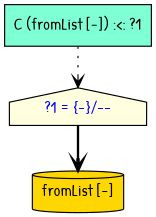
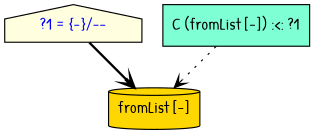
edge "C (fromList [-]) :<: ?1" -> "?1 = {-}/--": now "C (fromList [-]) :<: ?1" -> "fromList [-]"
